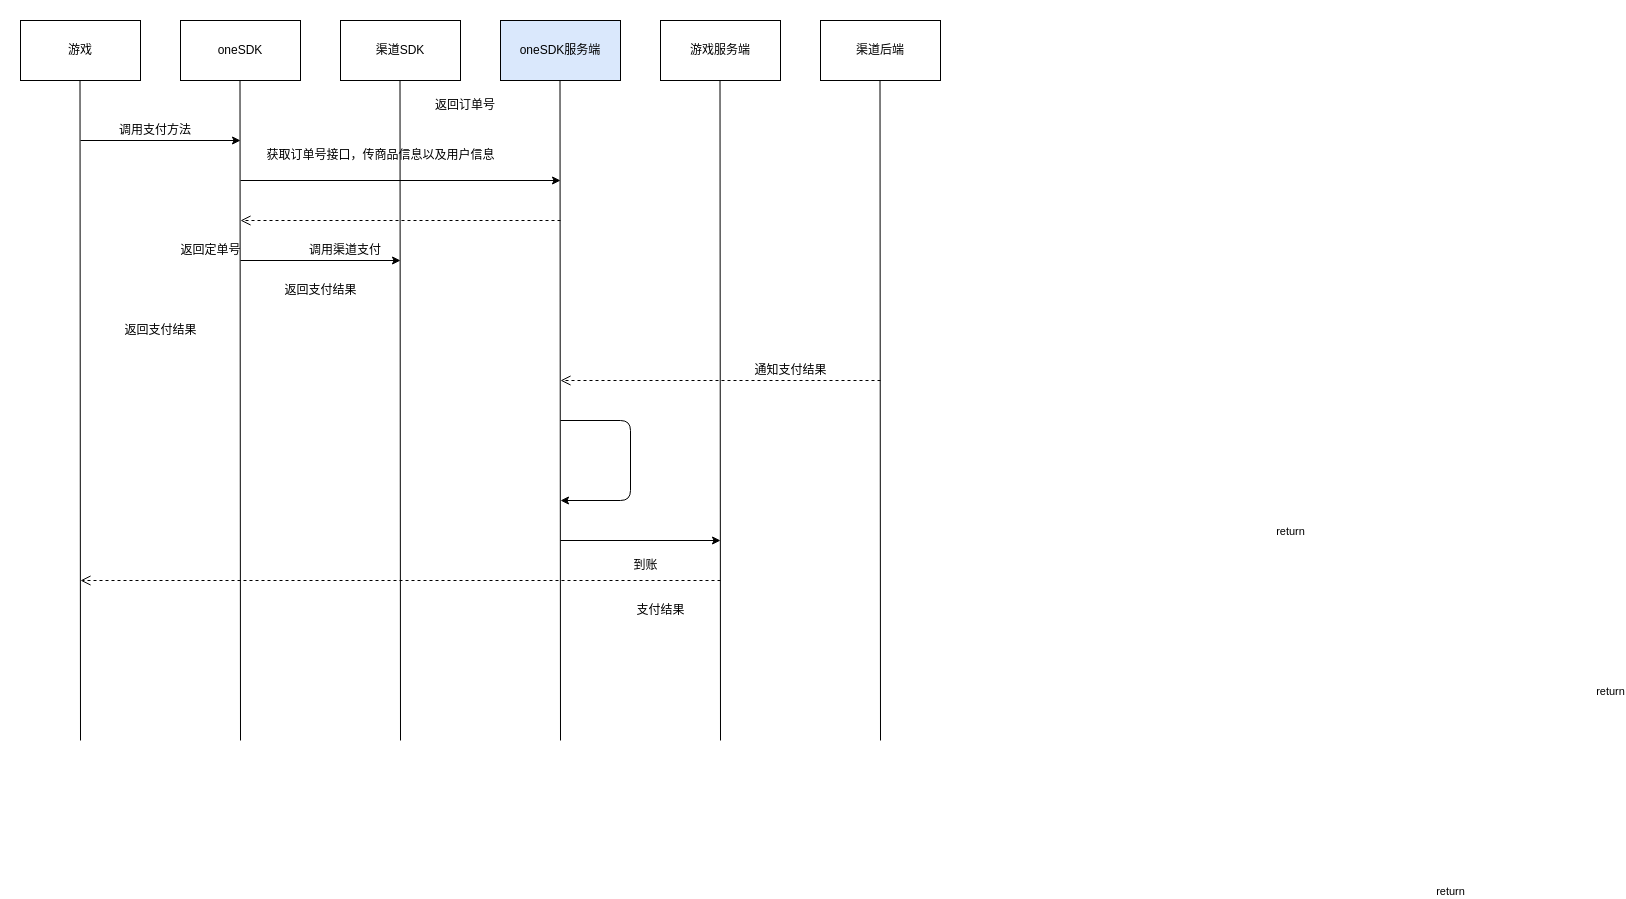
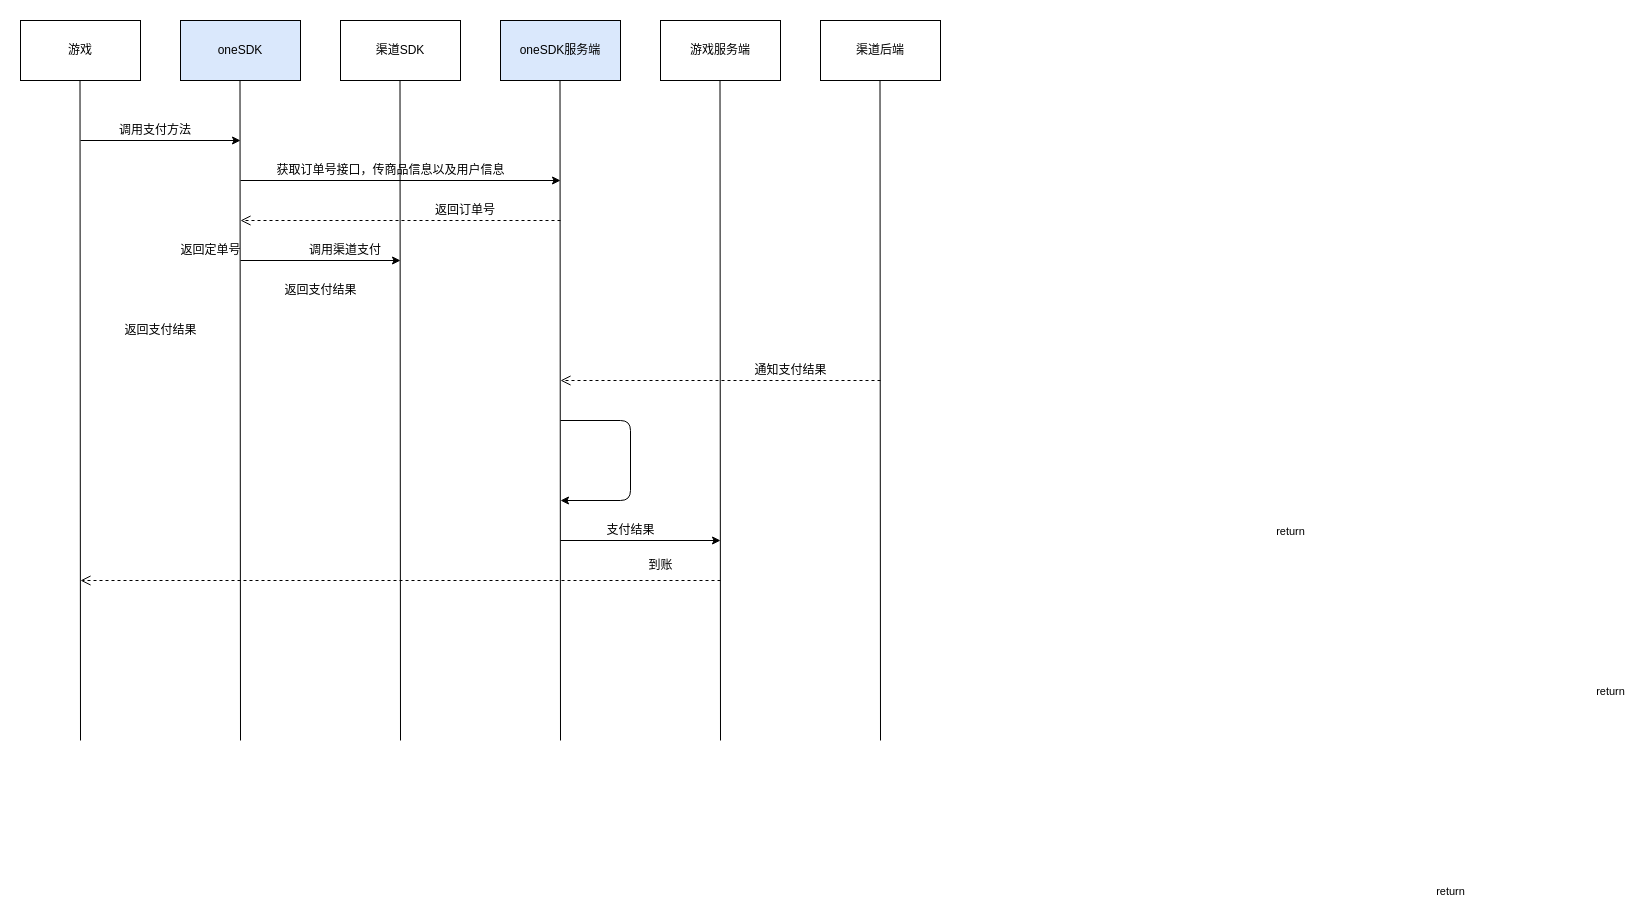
node "oneSDK": fillcolor #ffffff -> #dae8fc
node "返回订单号": moved (466, 106) -> (466, 211)
node "获取订单号接口，传商品信息以及用户信息": moved (381, 156) -> (391, 171)
node "到账": moved (646, 566) -> (661, 566)
node "支付结果": moved (661, 611) -> (631, 531)
